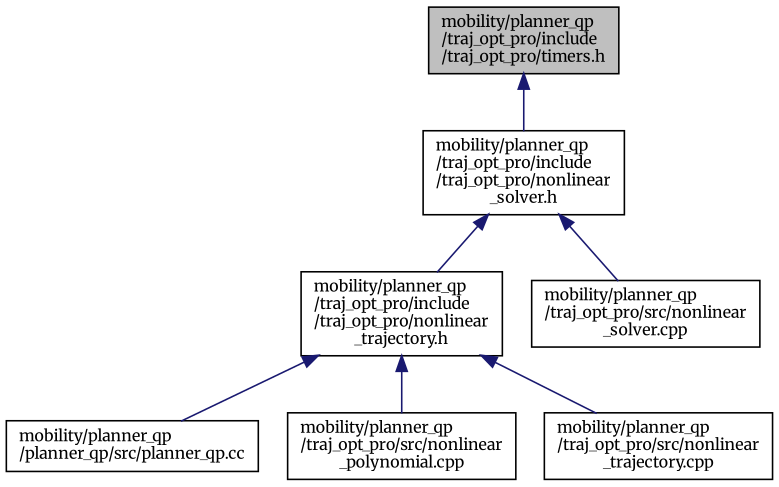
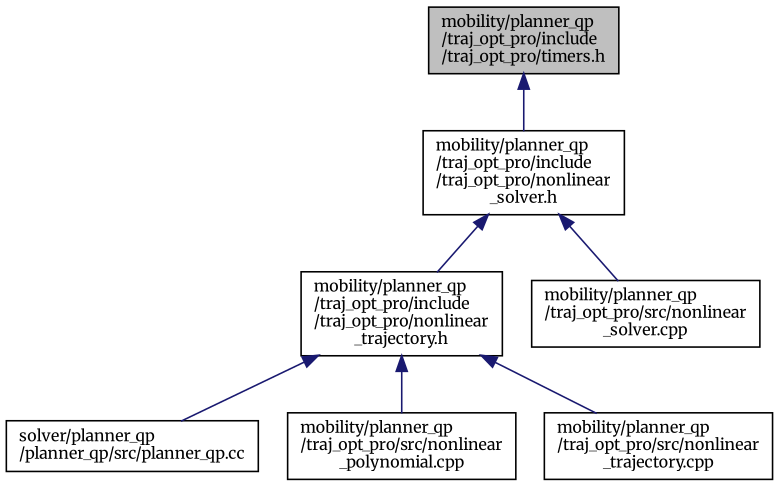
node "mobility/planner_qp /planner_qp/src/planner_qp.cc": label "mobility/planner_qp /planner_qp/src/planner_qp.cc" -> "solver/planner_qp /planner_qp/src/planner_qp.cc"
